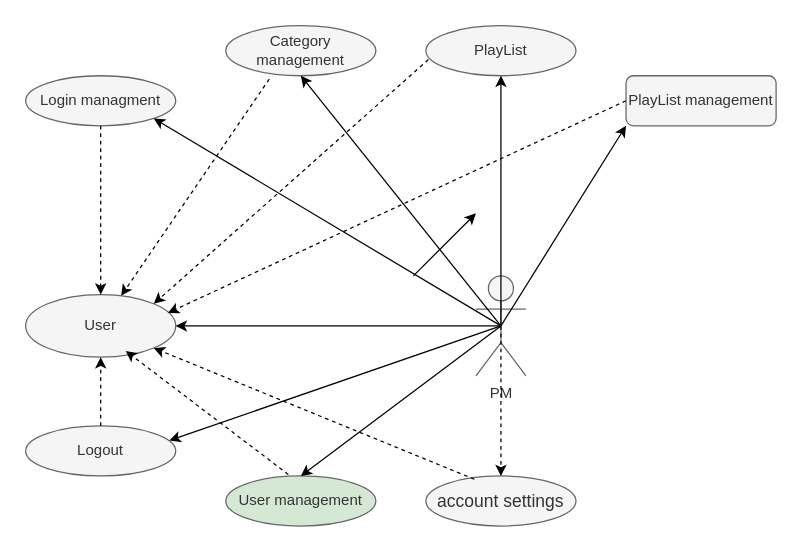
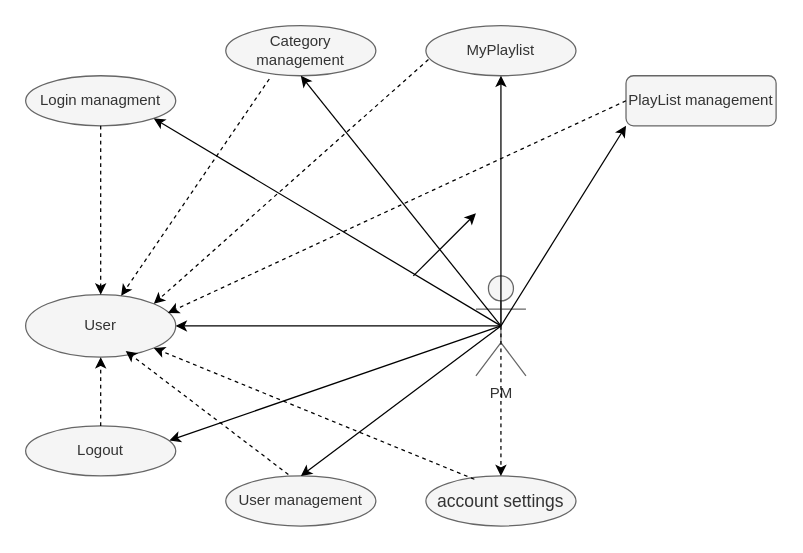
node "PlayList": label "PlayList" -> "MyPlaylist"
node "User management": fillcolor #d5e8d4 -> #f5f5f5
